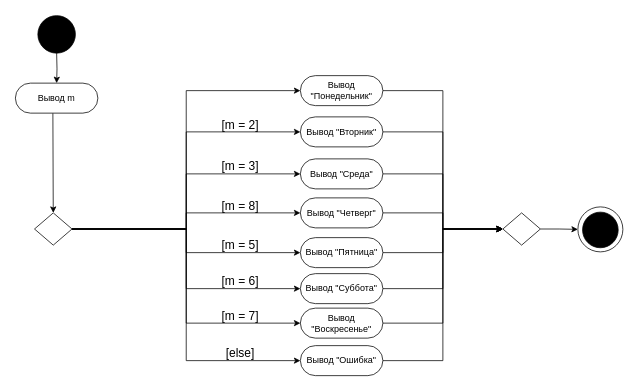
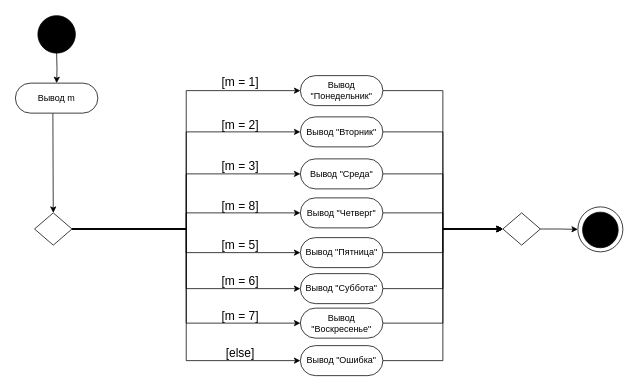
node "[m = 1]": added
